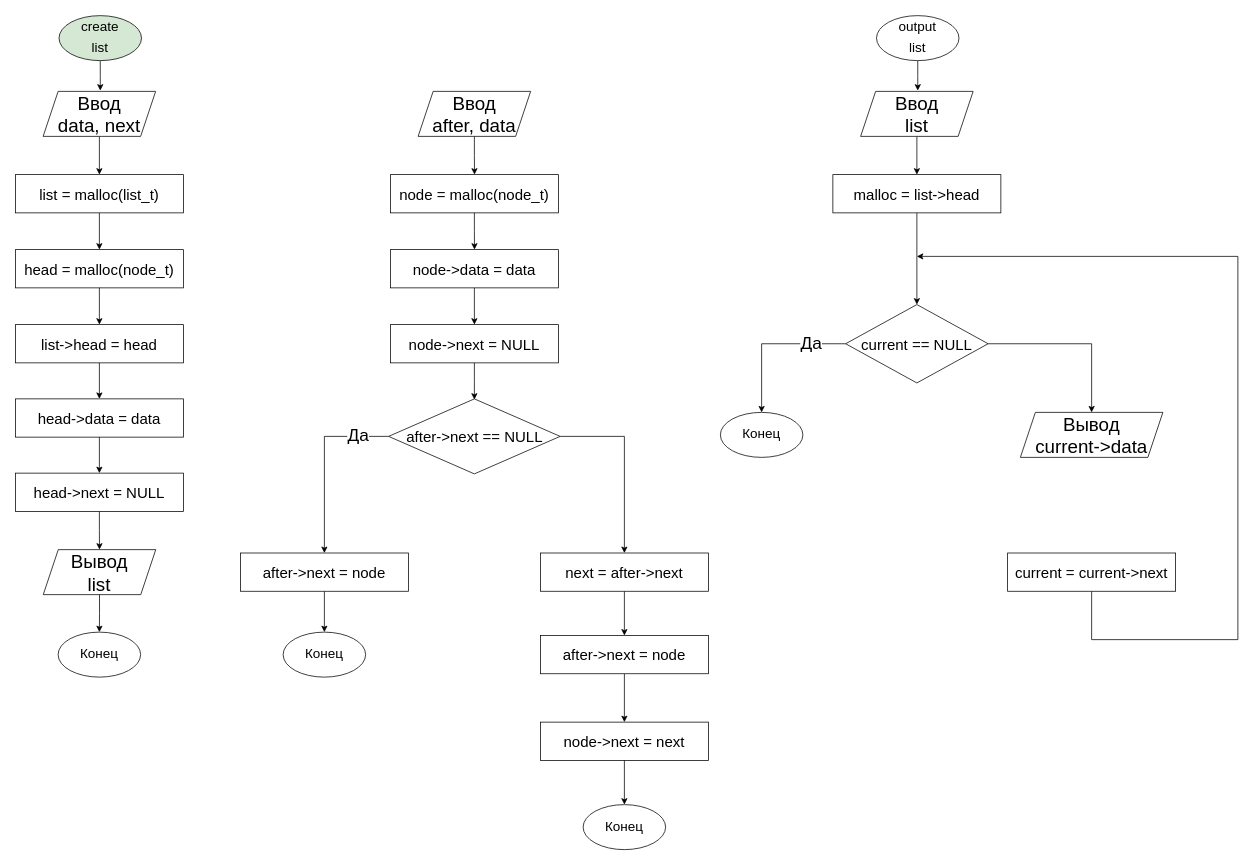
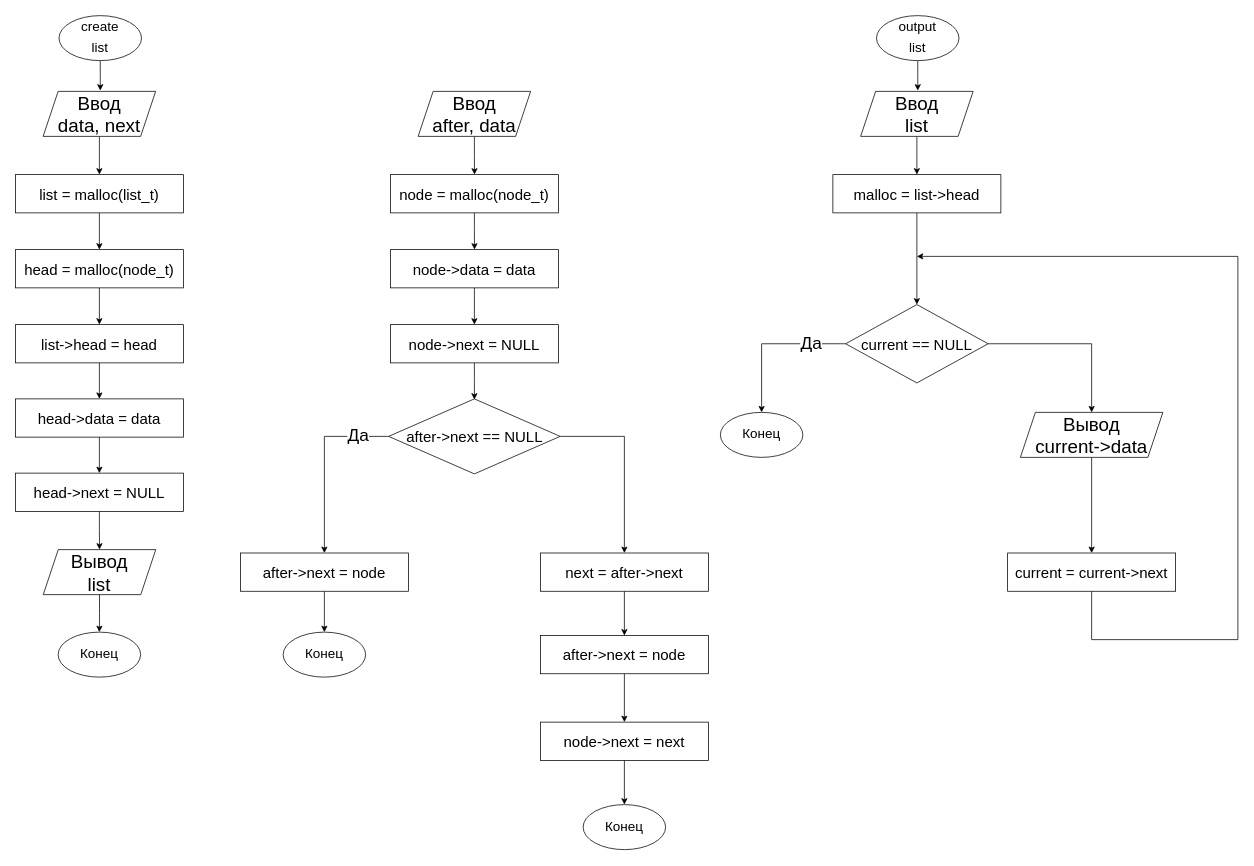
node "create list": fillcolor #d5e8d4 -> #ffffff
edge "Вывод current->data" -> "current = current->next": added
